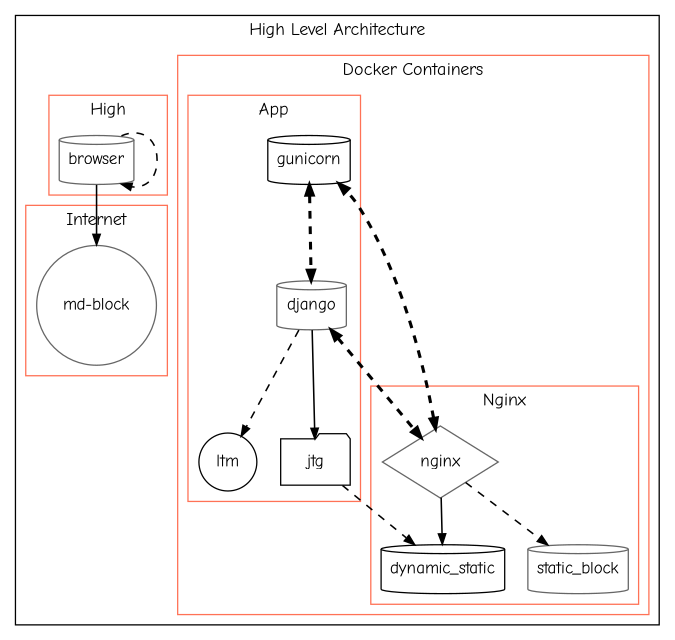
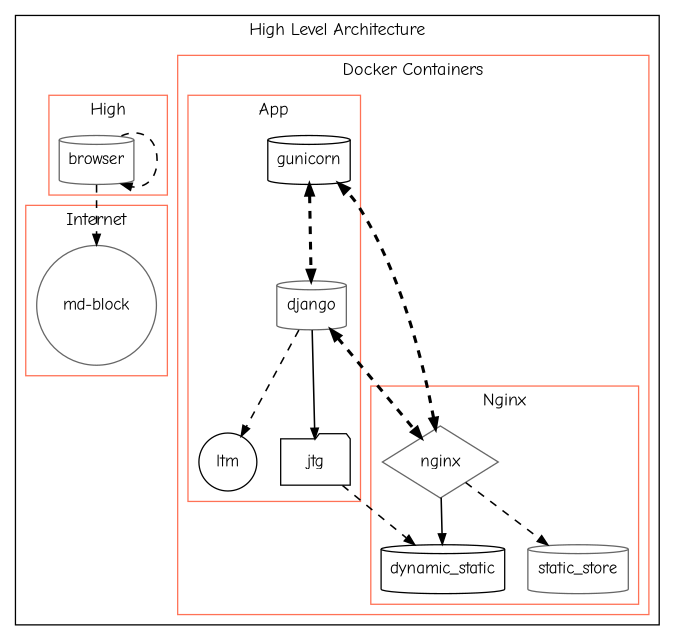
edge "browser" -> "md-block": style bold -> dashed
node "static_block": label "static_block" -> "static_store"
